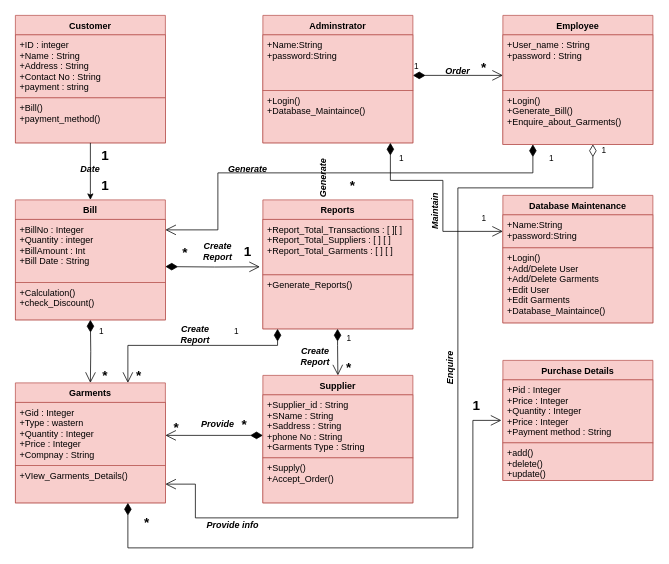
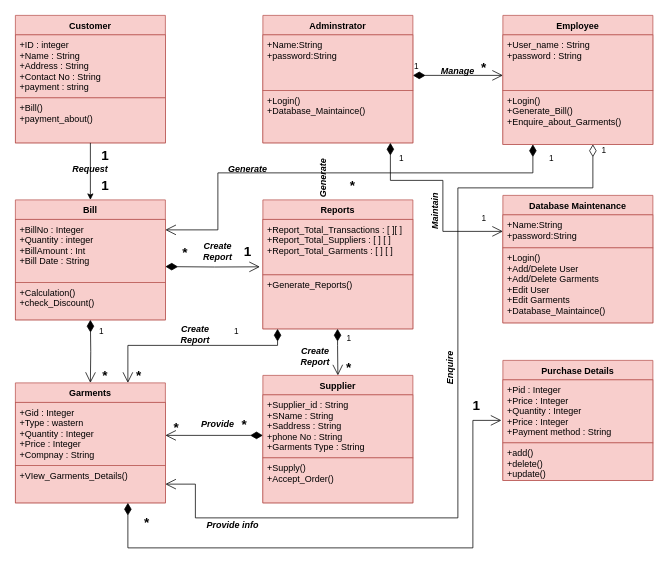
node "Order": label "Order" -> "Manage"
node "+Bill() +payment_method()": label "+Bill() +payment_method()" -> "+Bill() +payment_about()"
node "Date": label "Date" -> "Request"
